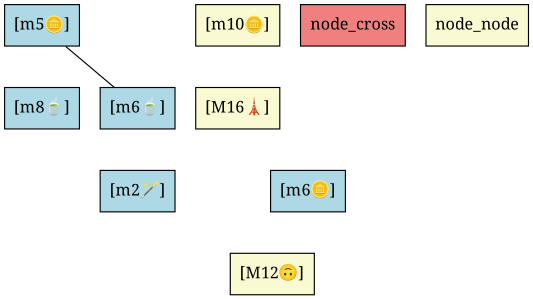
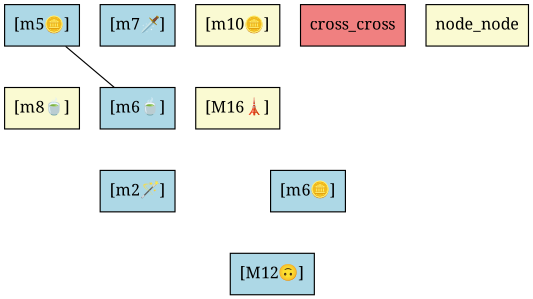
node "[m7🗡️]": added
node "node_cross": label "node_cross" -> "cross_cross"
node "[m8🍵]": fillcolor lightblue -> lightgoldenrodyellow
node "[M12🙃]": fillcolor lightgoldenrodyellow -> lightblue
